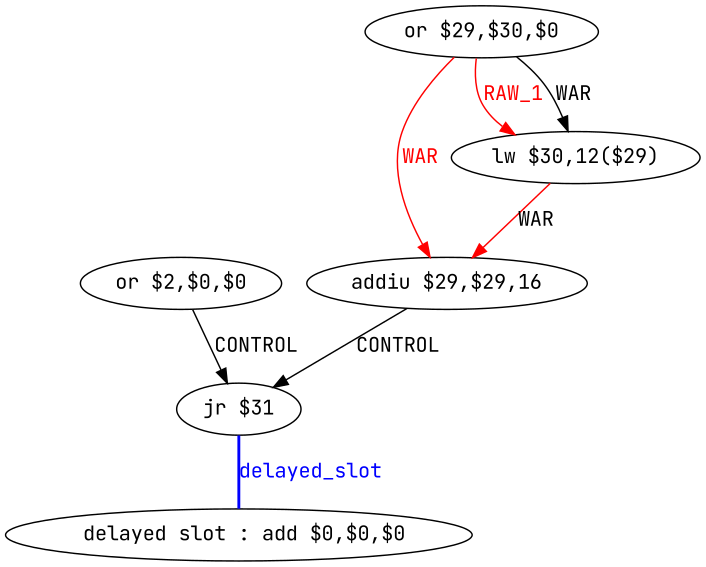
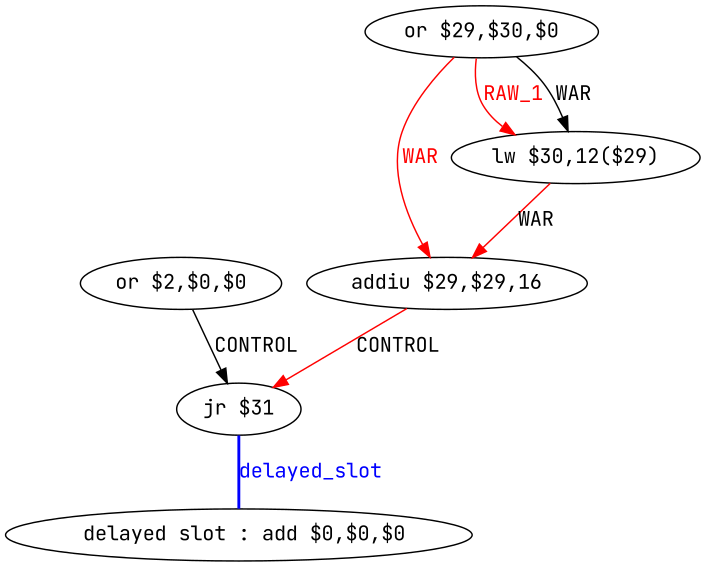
edge "addiu $29,$29,16" -> "jr $31": color black -> red
